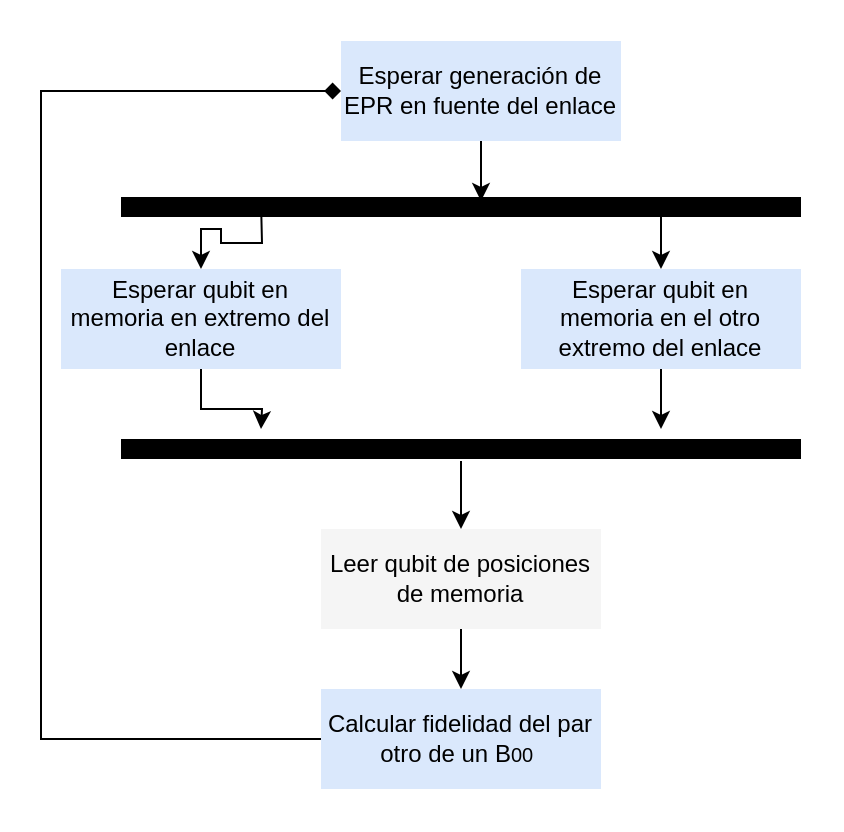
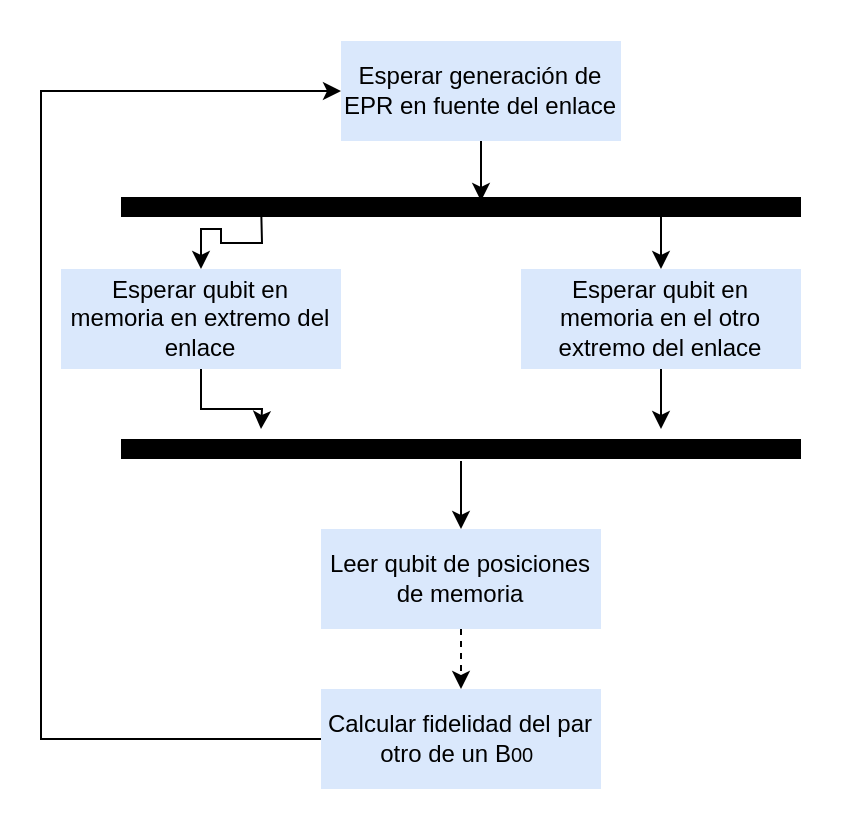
edge "Calcular fidelidad del par otro de un B00" -> "Esperar generación de EPR en fuente del enlace": arrowhead diamond -> classic
node "Leer qubit de posiciones de memoria": fillcolor #f5f5f5 -> #dae8fc
edge "Leer qubit de posiciones de memoria" -> "Calcular fidelidad del par otro de un B00": style solid -> dashed
